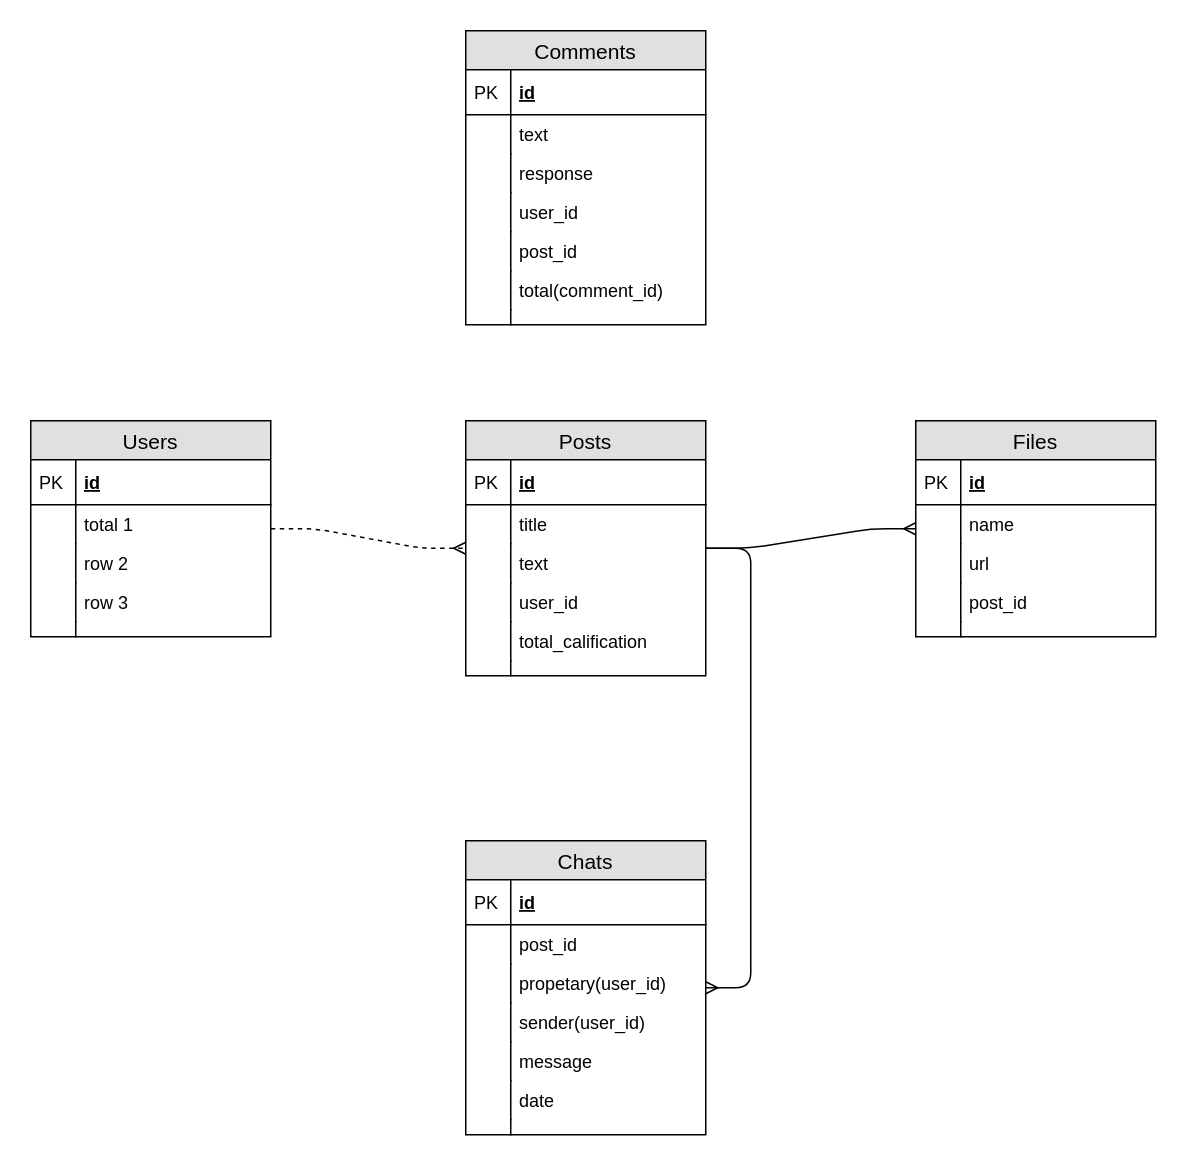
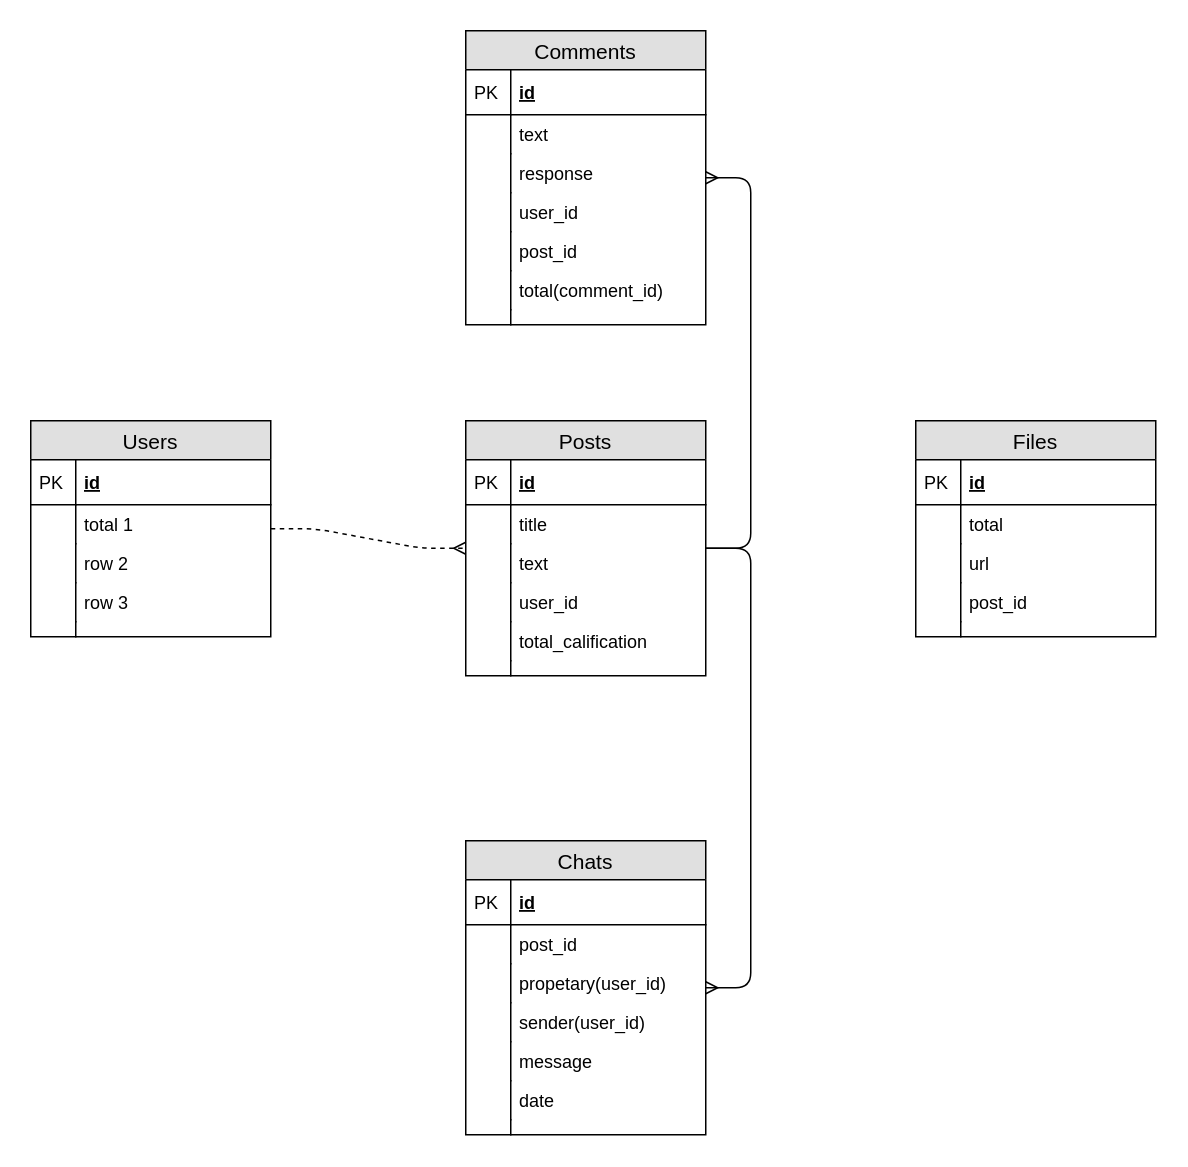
edge "Posts" -> "Comments": added
node "name": label "name" -> "total"
edge "Posts" -> "Files": removed
